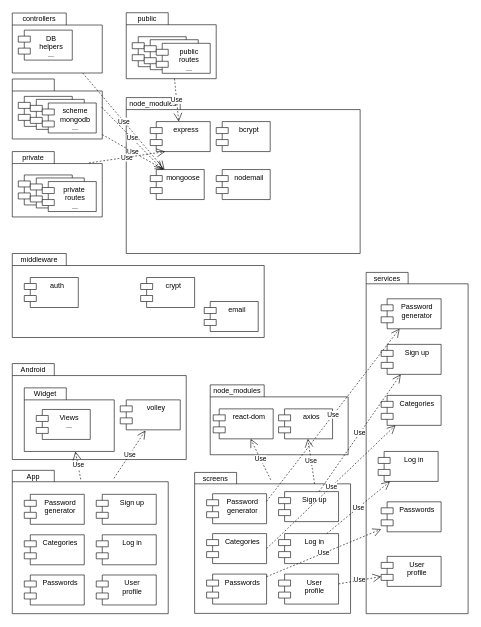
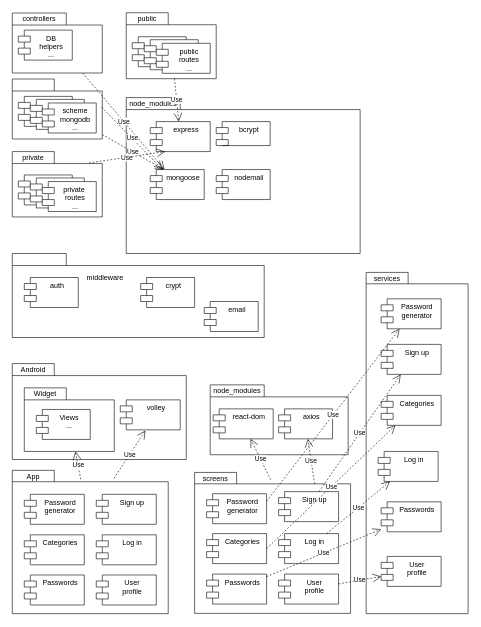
node "bcrypt": size 54x30 -> 54x24
node "middleware": moved (39, 260) -> (105, 278)
